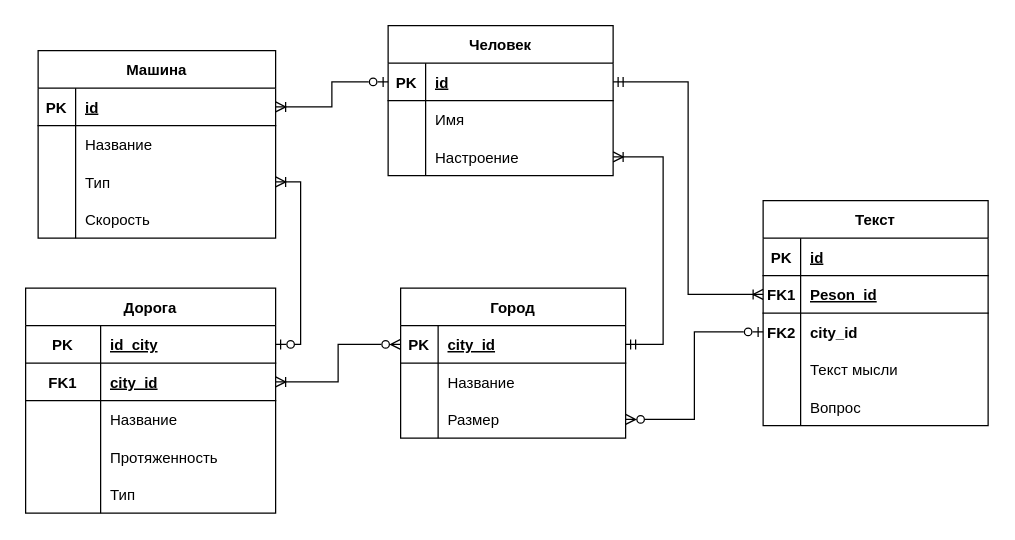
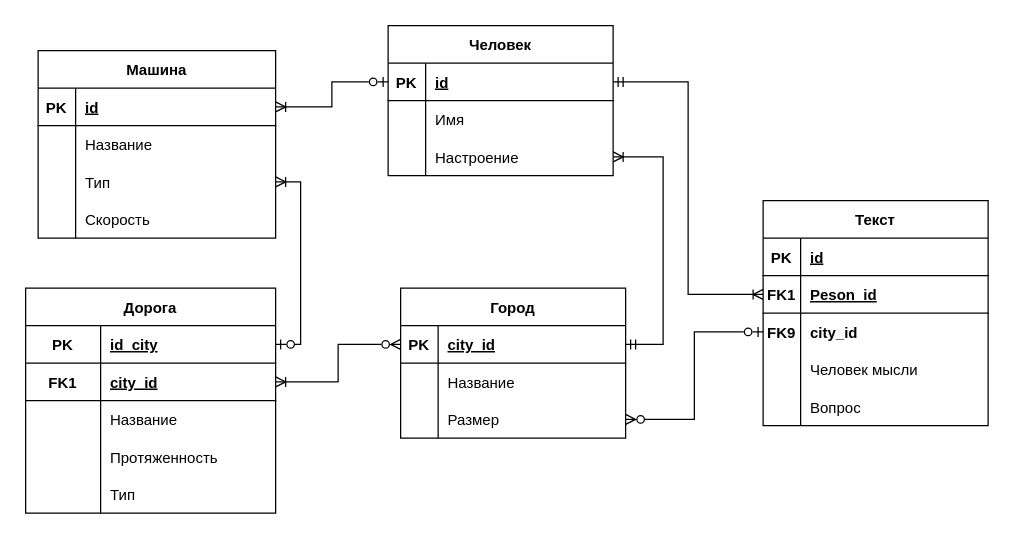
node "FK2": label "FK2" -> "FK9"
node "Текст мысли": label "Текст мысли" -> "Человек мысли"
